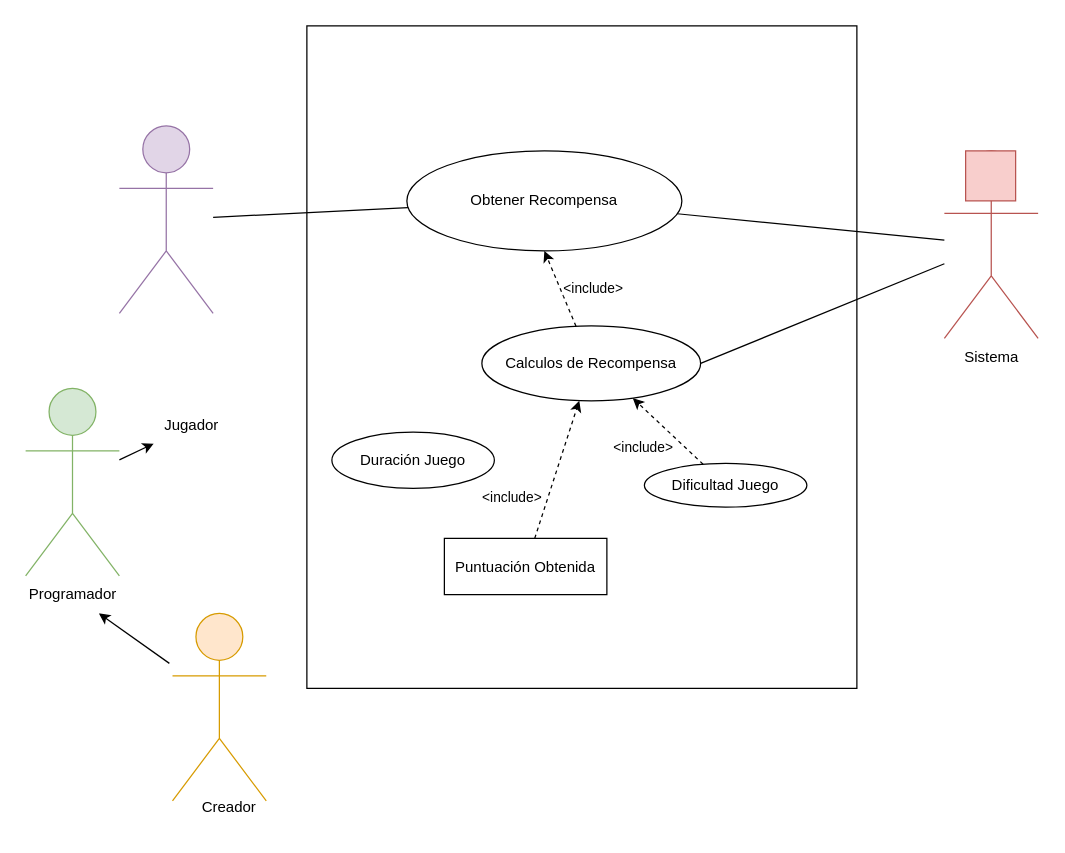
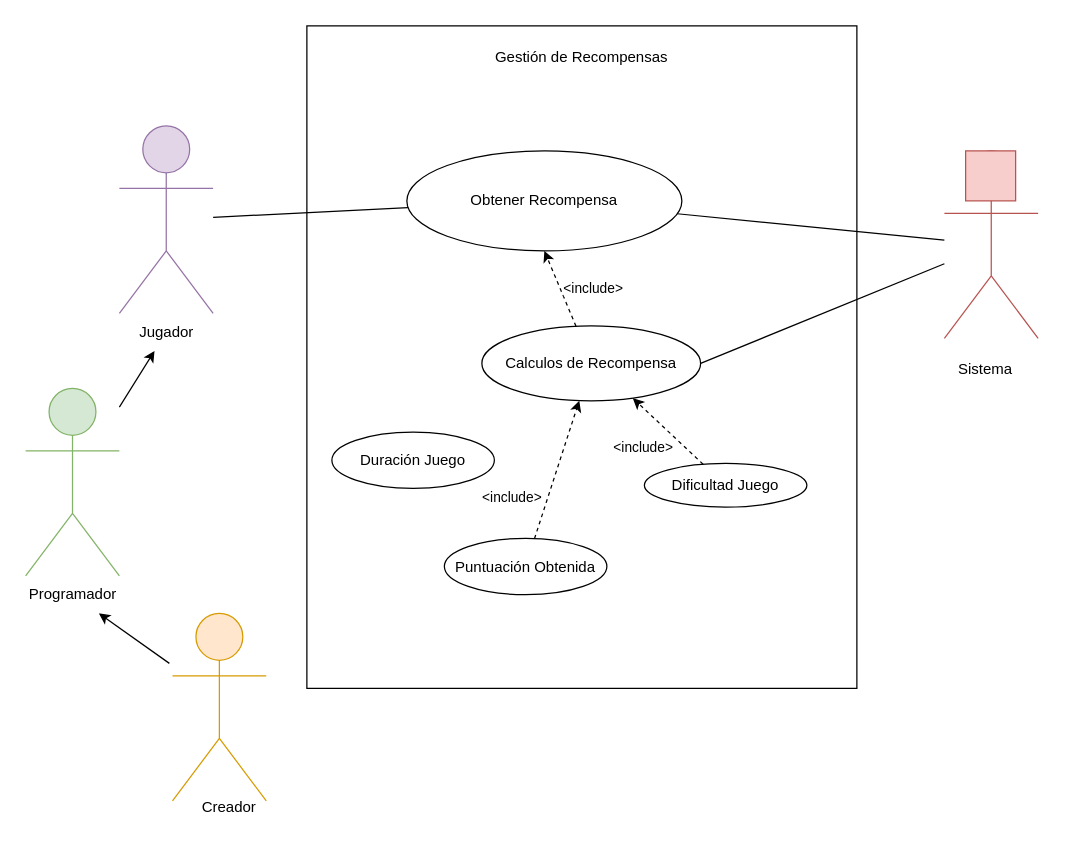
node "Gestión de Recompensas": added
node "Sistema": moved (991, 357) -> (985, 369)
node "Jugador": moved (191, 426) -> (166, 332)
node "Puntuación Obtenida": shape rectangle -> ellipse
